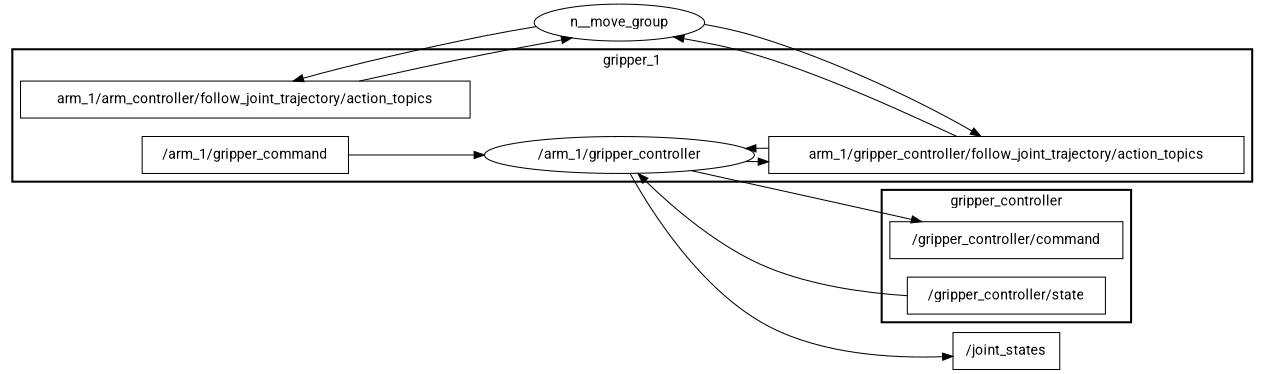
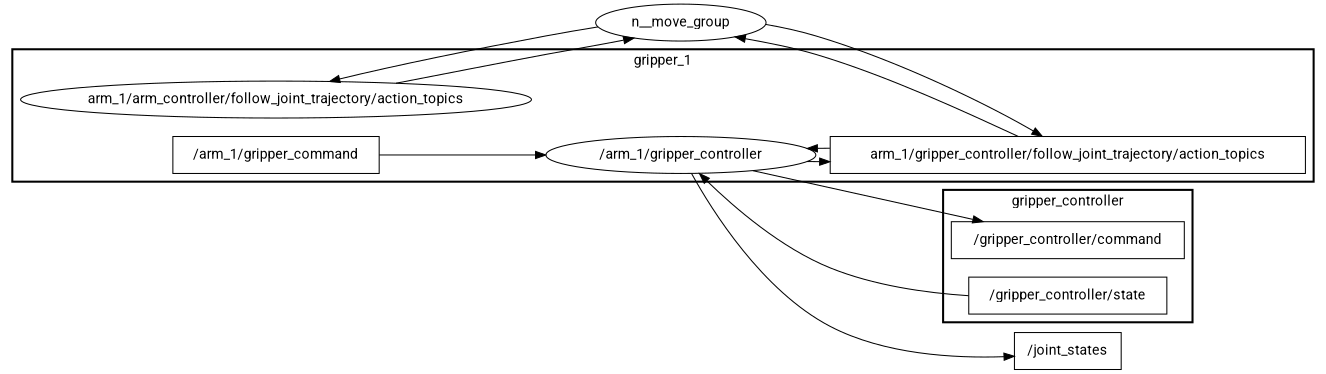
node "arm_1/arm_controller/follow_joint_trajectory/action_topics": shape box -> ellipse
